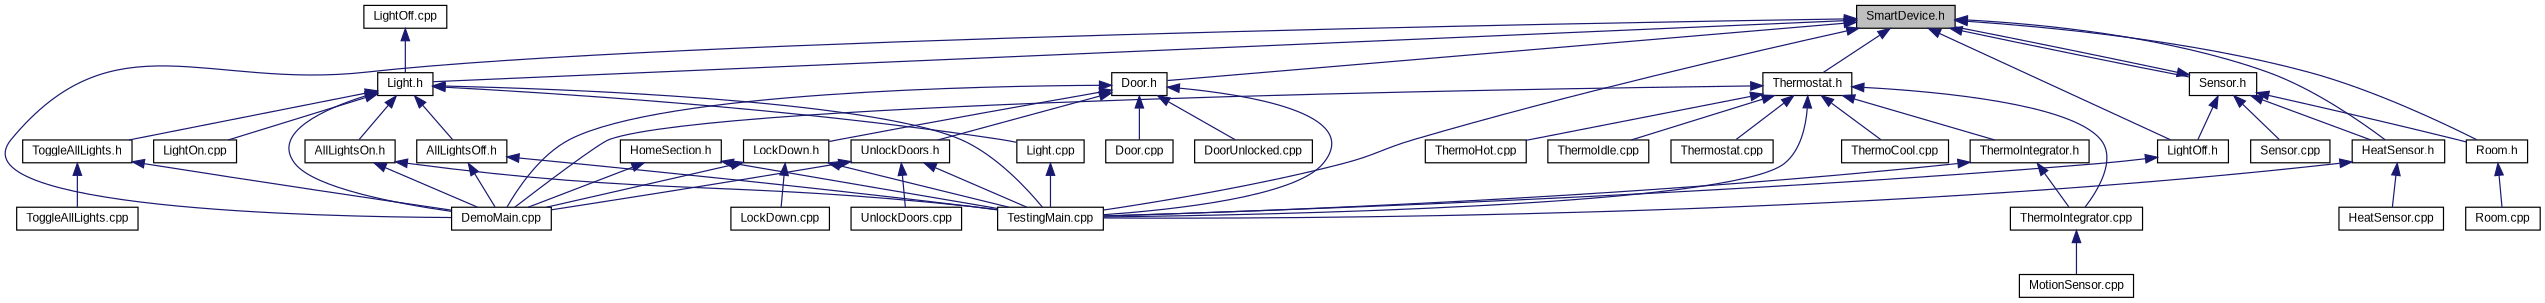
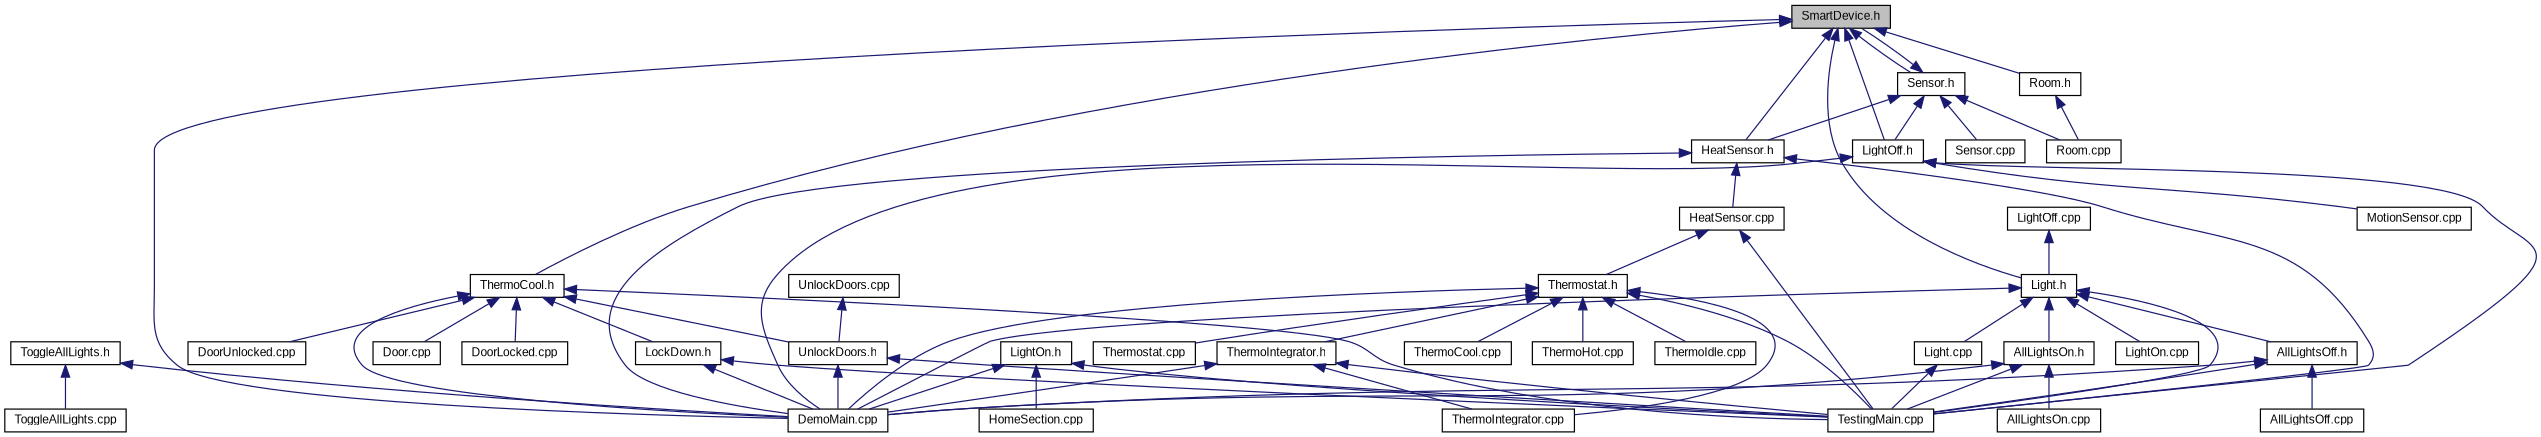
edge "Thermostat.h" -> "SmartDevice.h": now "Thermostat.h" -> "HeatSensor.cpp"
node "Door.h": label "Door.h" -> "ThermoCool.h"
edge "ToggleAllLights.h" -> "Light.h": removed
edge "Room.h" -> "Sensor.h": now "Room.cpp" -> "Sensor.h"
edge "TestingMain.cpp" -> "SmartDevice.h": now "TestingMain.cpp" -> "HeatSensor.cpp"
node "HomeSection.h": label "HomeSection.h" -> "LightOn.h"
edge "DemoMain.cpp" -> "LightOff.h": added
edge "DemoMain.cpp" -> "HeatSensor.h": added
edge "UnlockDoors.cpp" -> "UnlockDoors.h": reversed
node "LockDown.cpp": removed
edge "MotionSensor.cpp" -> "ThermoIntegrator.cpp": now "MotionSensor.cpp" -> "LightOff.h"
node "DoorLocked.cpp": added
edge "DemoMain.cpp" -> "ThermoIntegrator.h": added
node "HomeSection.cpp": added
node "AllLightsOn.cpp": added
node "AllLightsOff.cpp": added
